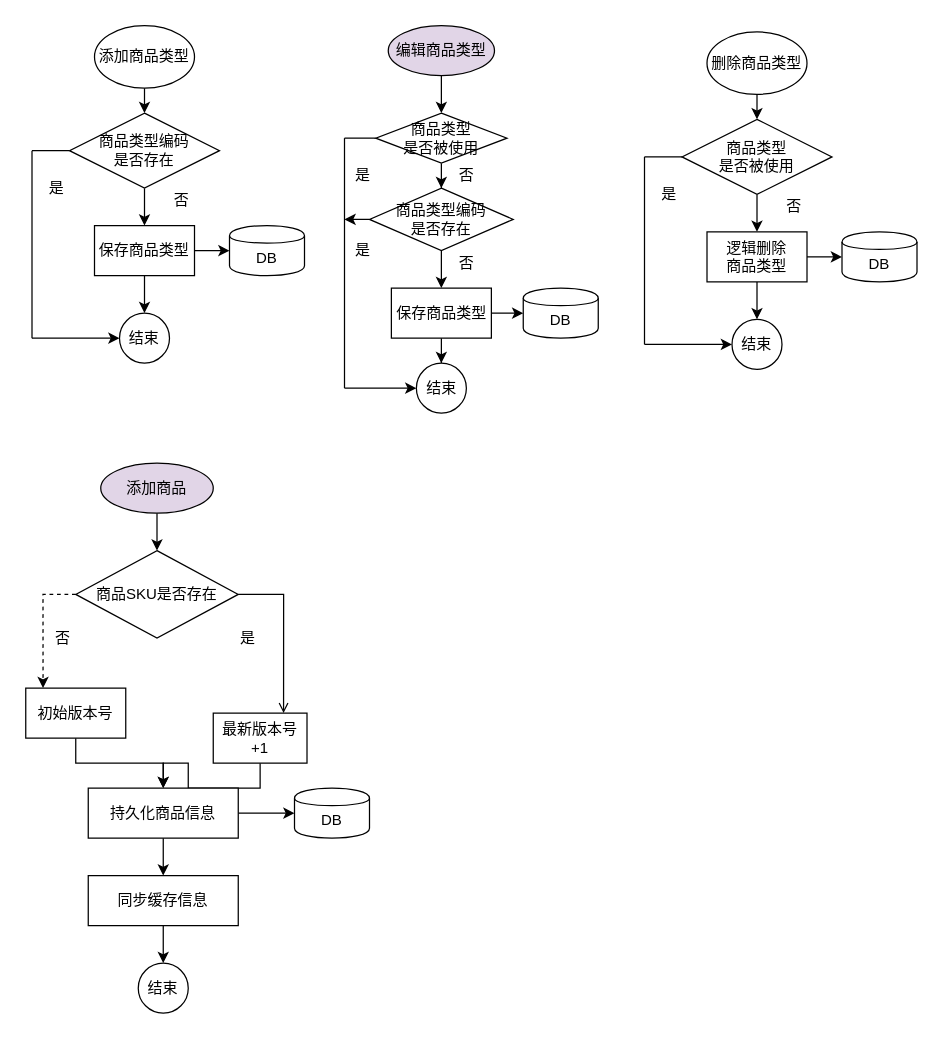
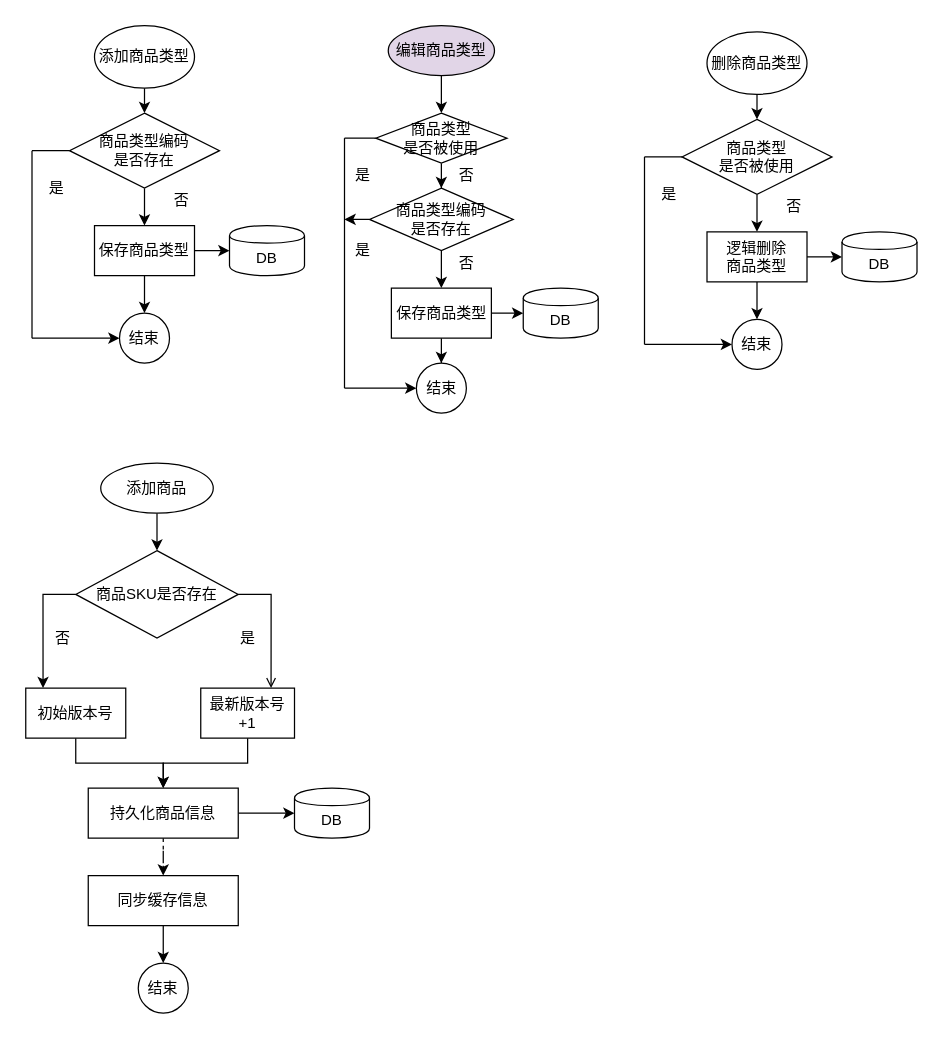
node "添加商品": fillcolor #e1d5e7 -> #ffffff
edge "商品SKU是否存在" -> "初始版本号": style dashed -> solid
node "最新版本号+1": moved (260, 738) -> (248, 713)
edge "持久化商品信息" -> "同步缓存信息": style solid -> dashed
